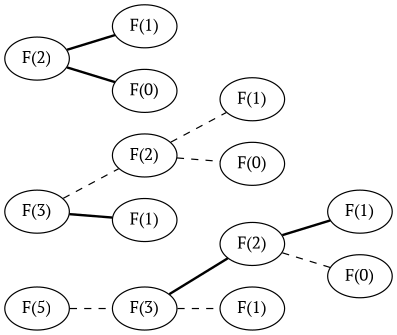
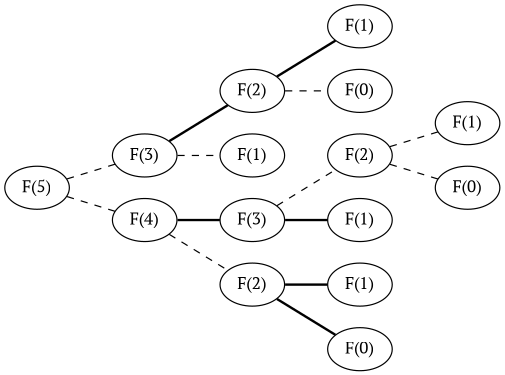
node "F(4)": added
